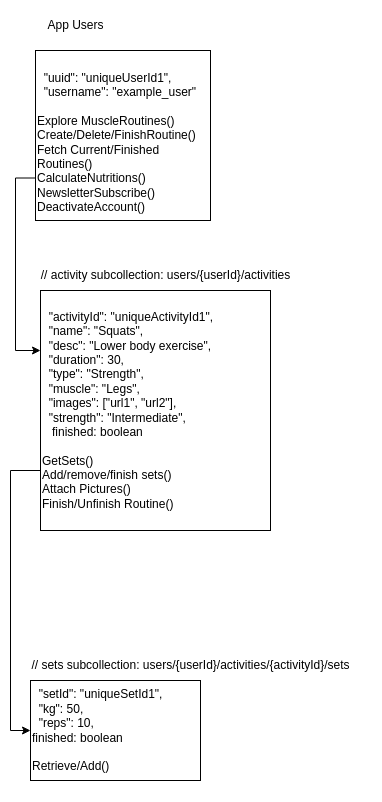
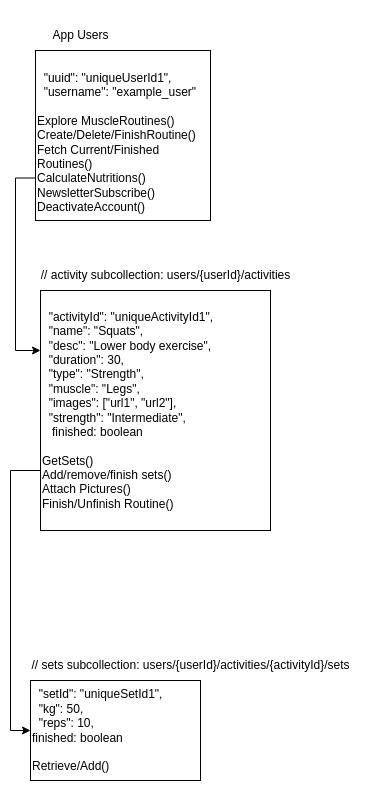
node "App Users": moved (76, 26) -> (81, 36)
